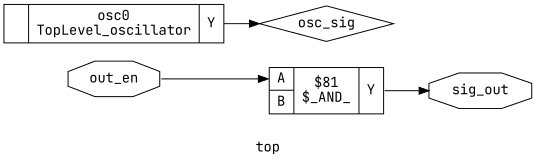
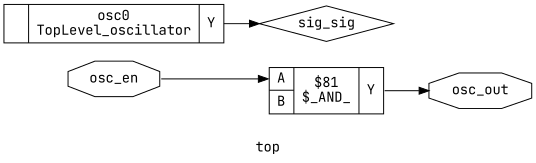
node "osc_sig": label "osc_sig" -> "sig_sig"
node "out_en": label "out_en" -> "osc_en"
node "sig_out": label "sig_out" -> "osc_out"
